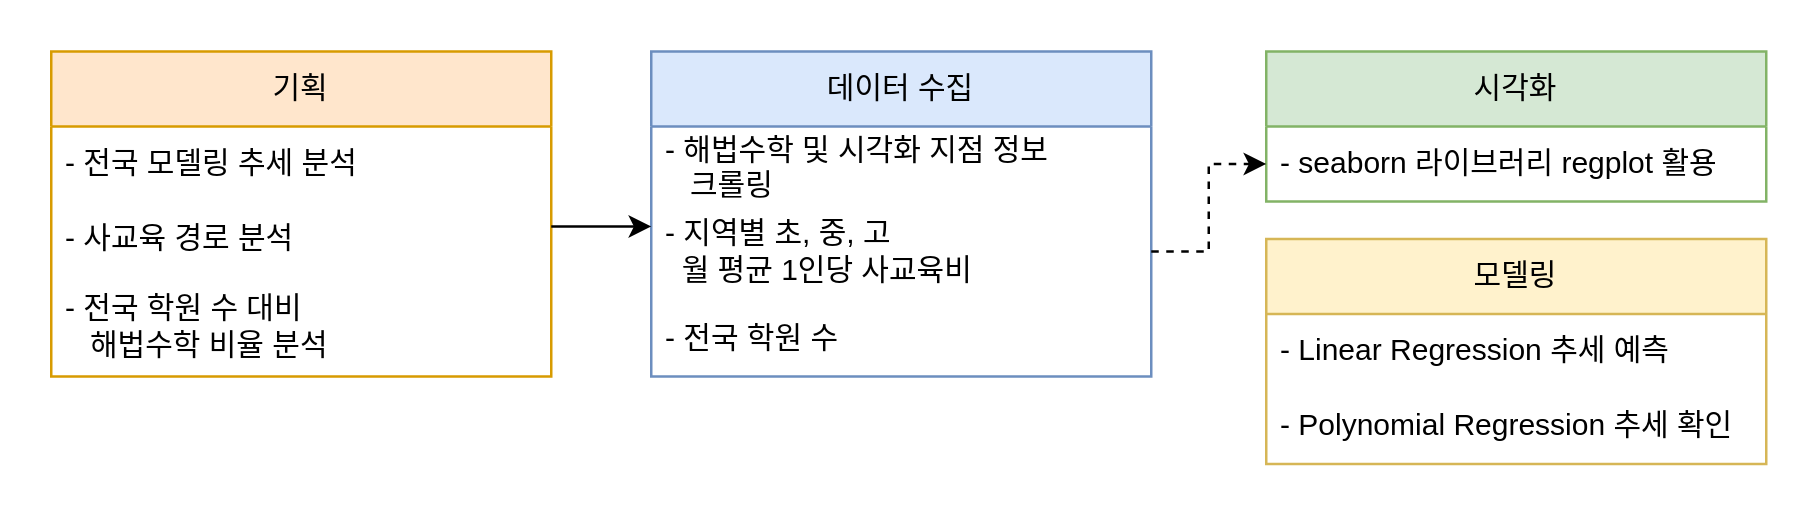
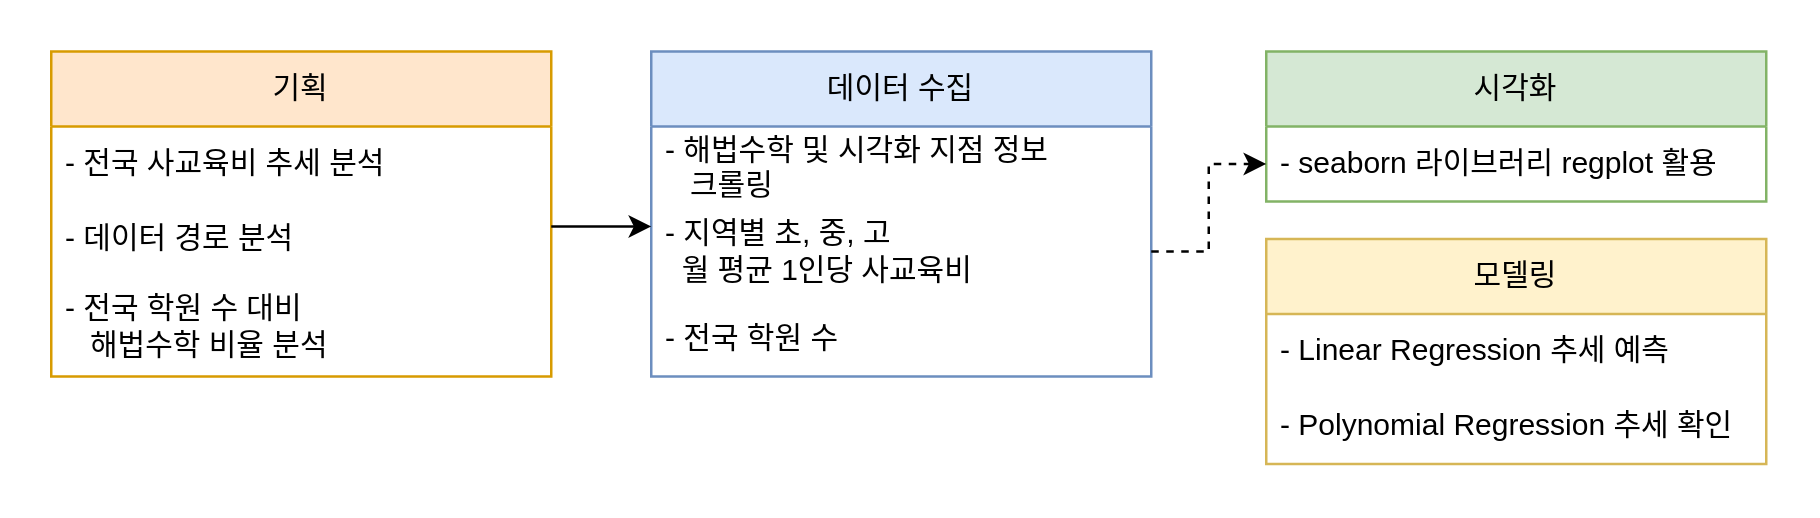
node "- 전국 모델링 추세 분석": label "- 전국 모델링 추세 분석" -> "- 전국 사교육비 추세 분석"
node "- 사교육 경로 분석": label "- 사교육 경로 분석" -> "- 데이터 경로 분석"
